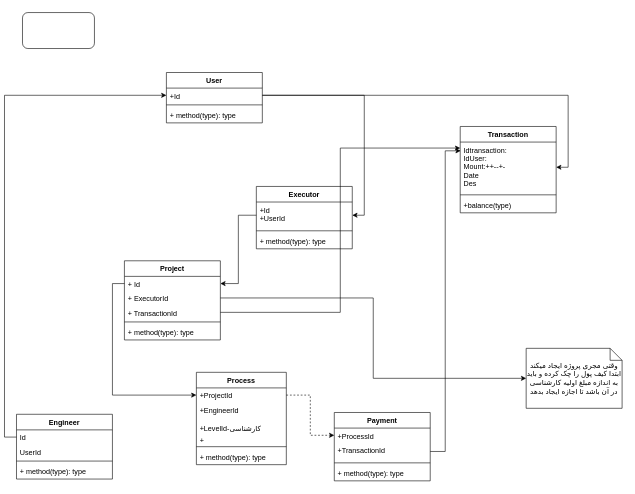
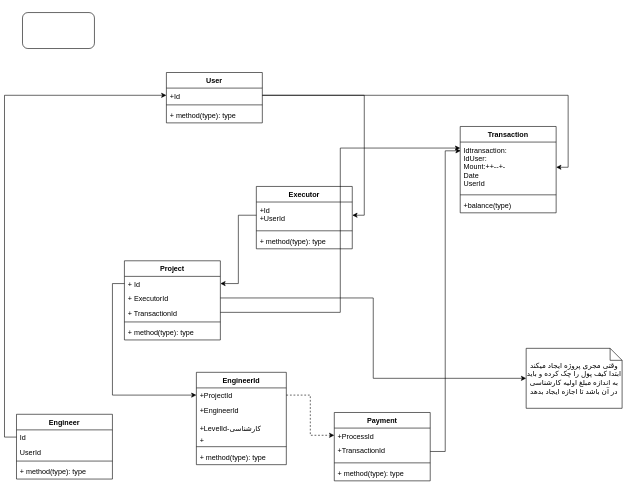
node "Idtransaction: IdUser: Mount:++--+- Date Des": label "Idtransaction: IdUser: Mount:++--+- Date Des" -> "Idtransaction: IdUser: Mount:++--+- Date UserId"
node "Process": label "Process" -> "EngineerId"
